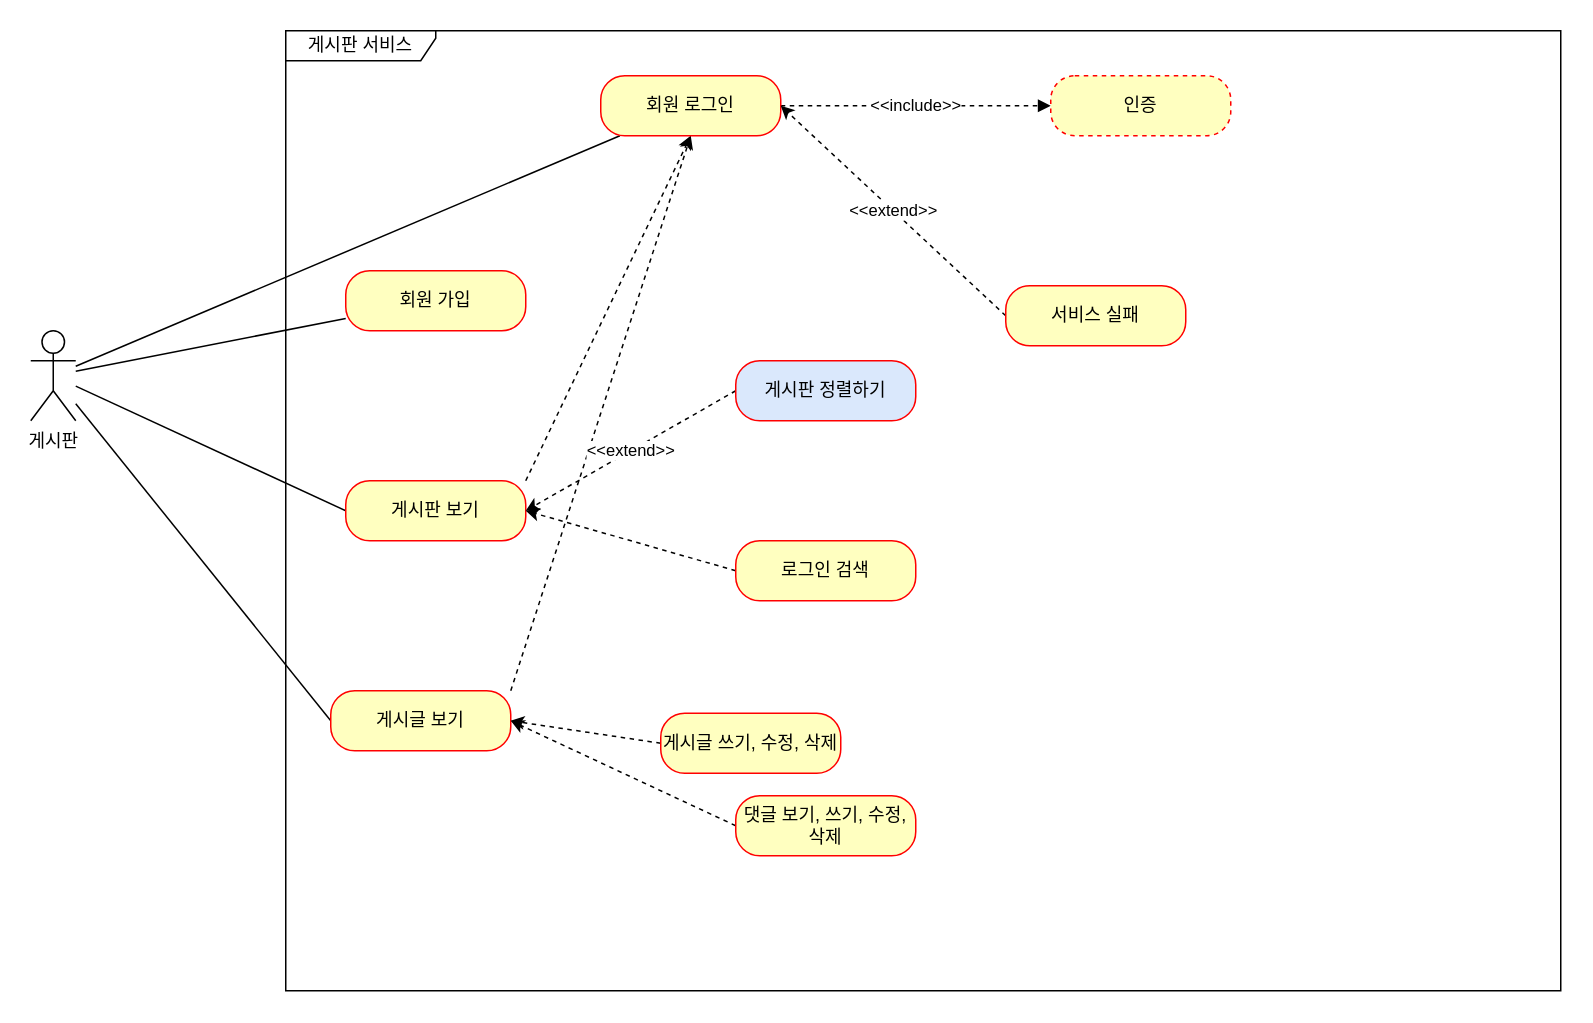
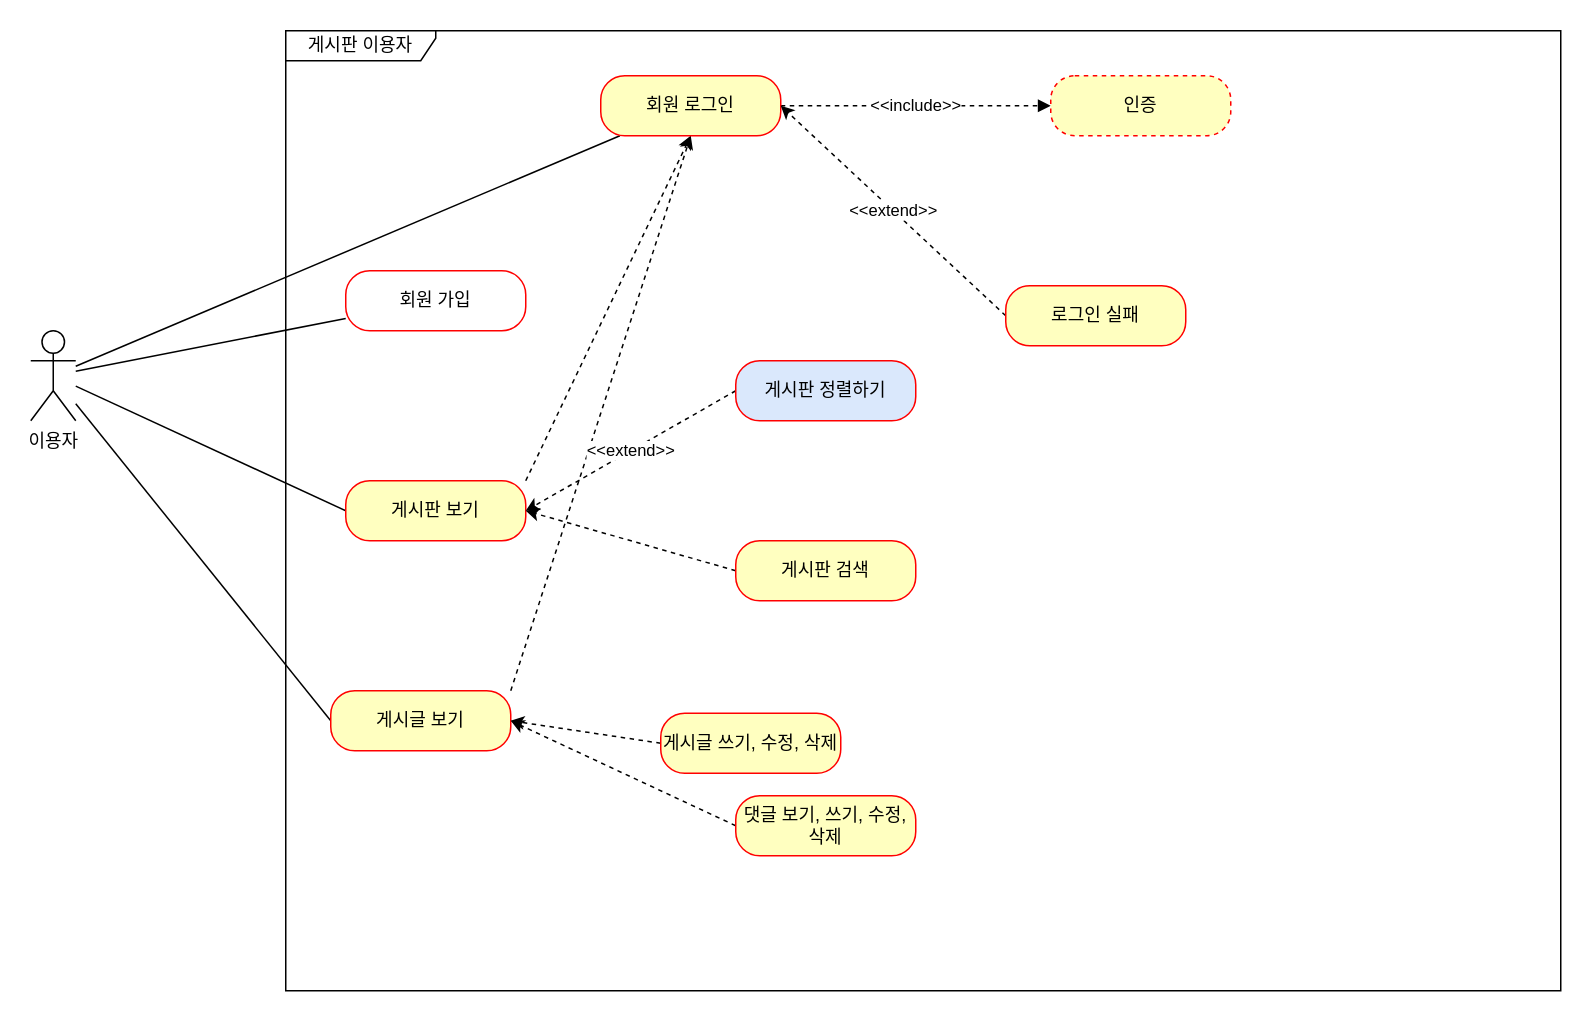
node "게시판 서비스": label "게시판 서비스" -> "게시판 이용자"
node "회원 가입": fillcolor #ffffc0 -> #ffffff
node "서비스 실패": label "서비스 실패" -> "로그인 실패"
node "게시판": label "게시판" -> "이용자"
node "로그인 검색": label "로그인 검색" -> "게시판 검색"
